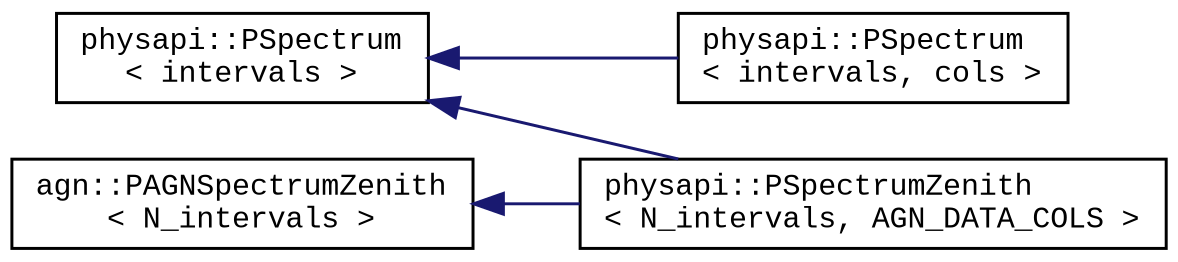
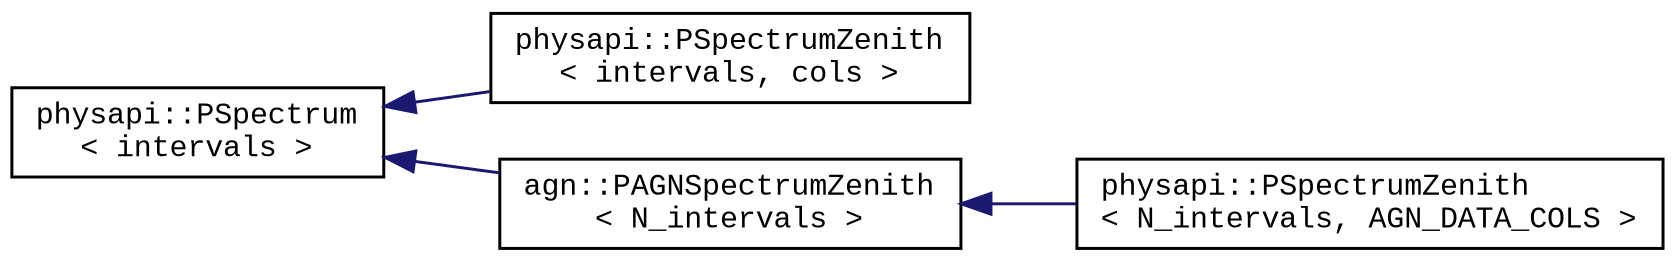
node "physapi::PSpectrum < intervals, cols >": label "physapi::PSpectrum < intervals, cols >" -> "physapi::PSpectrumZenith < intervals, cols >"
edge "physapi::PSpectrumZenith < N_intervals, AGN_DATA_COLS >" -> "physapi::PSpectrum < intervals >": now "agn::PAGNSpectrumZenith < N_intervals >" -> "physapi::PSpectrum < intervals >"
